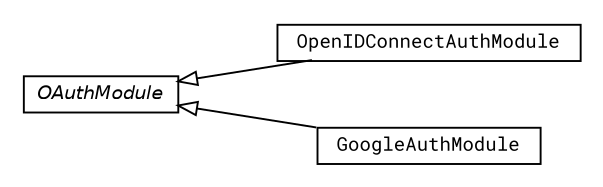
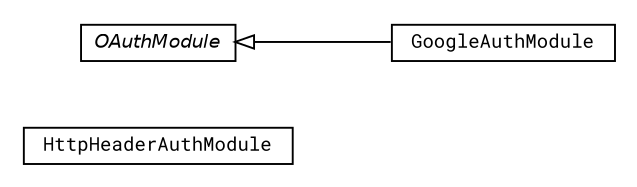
node "OpenIDConnectAuthModule": removed
node "HttpHeaderAuthModule": added
